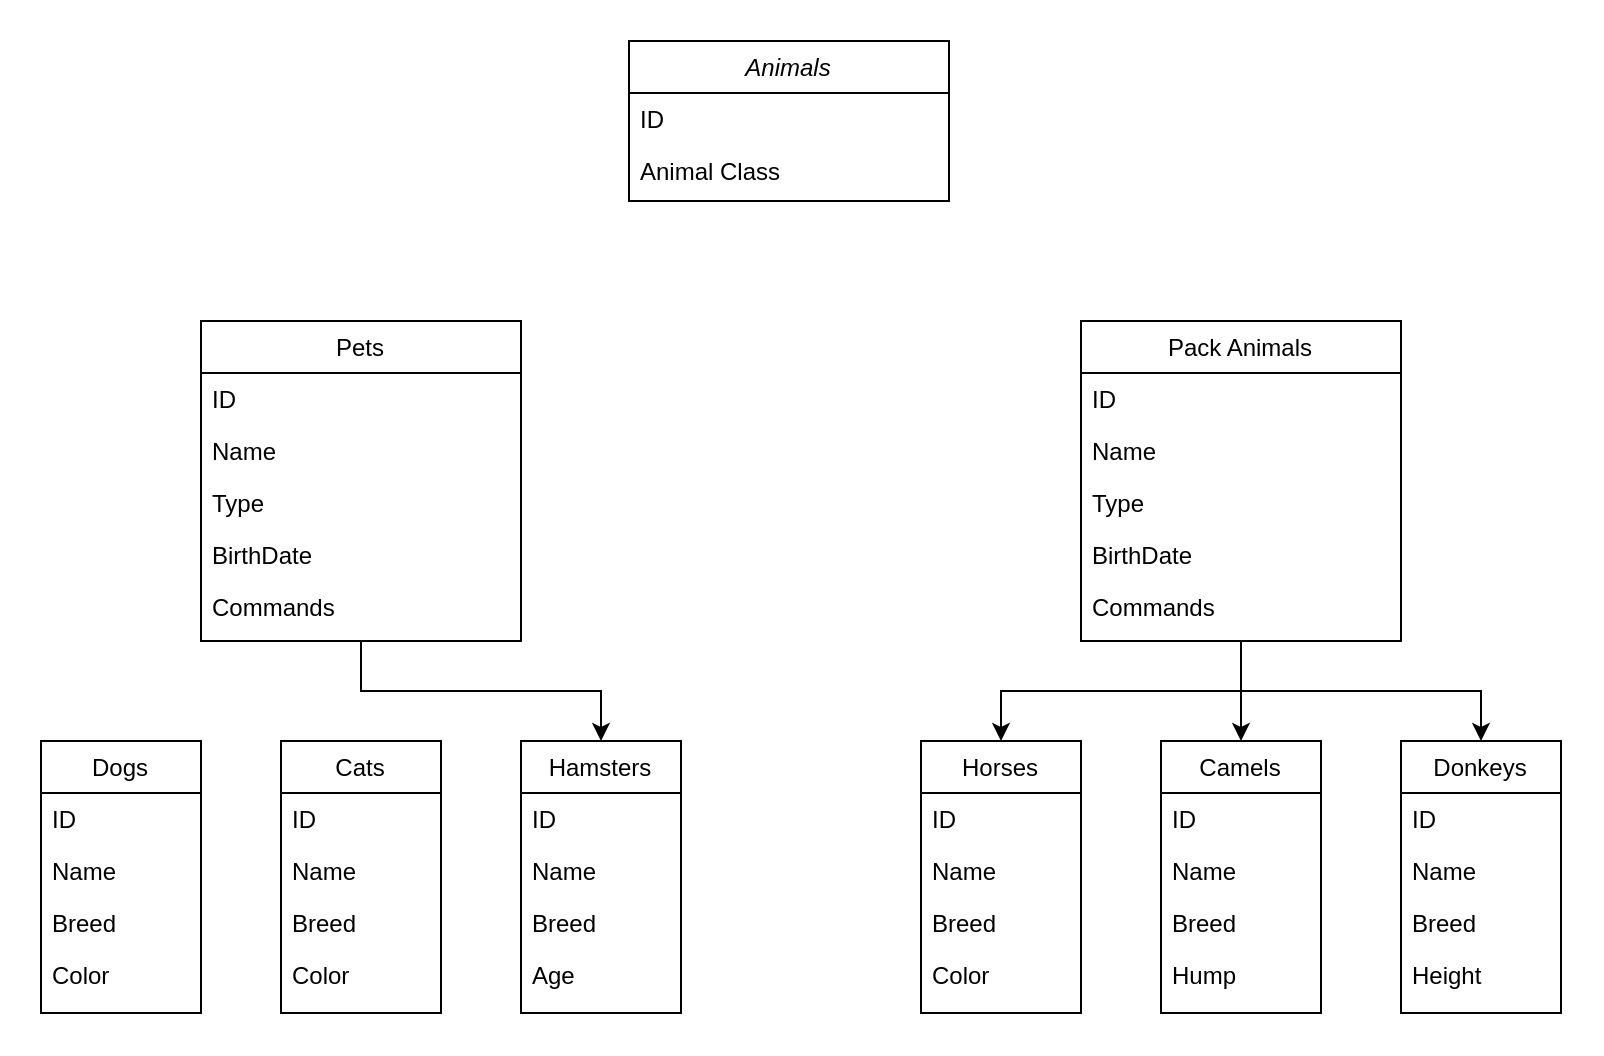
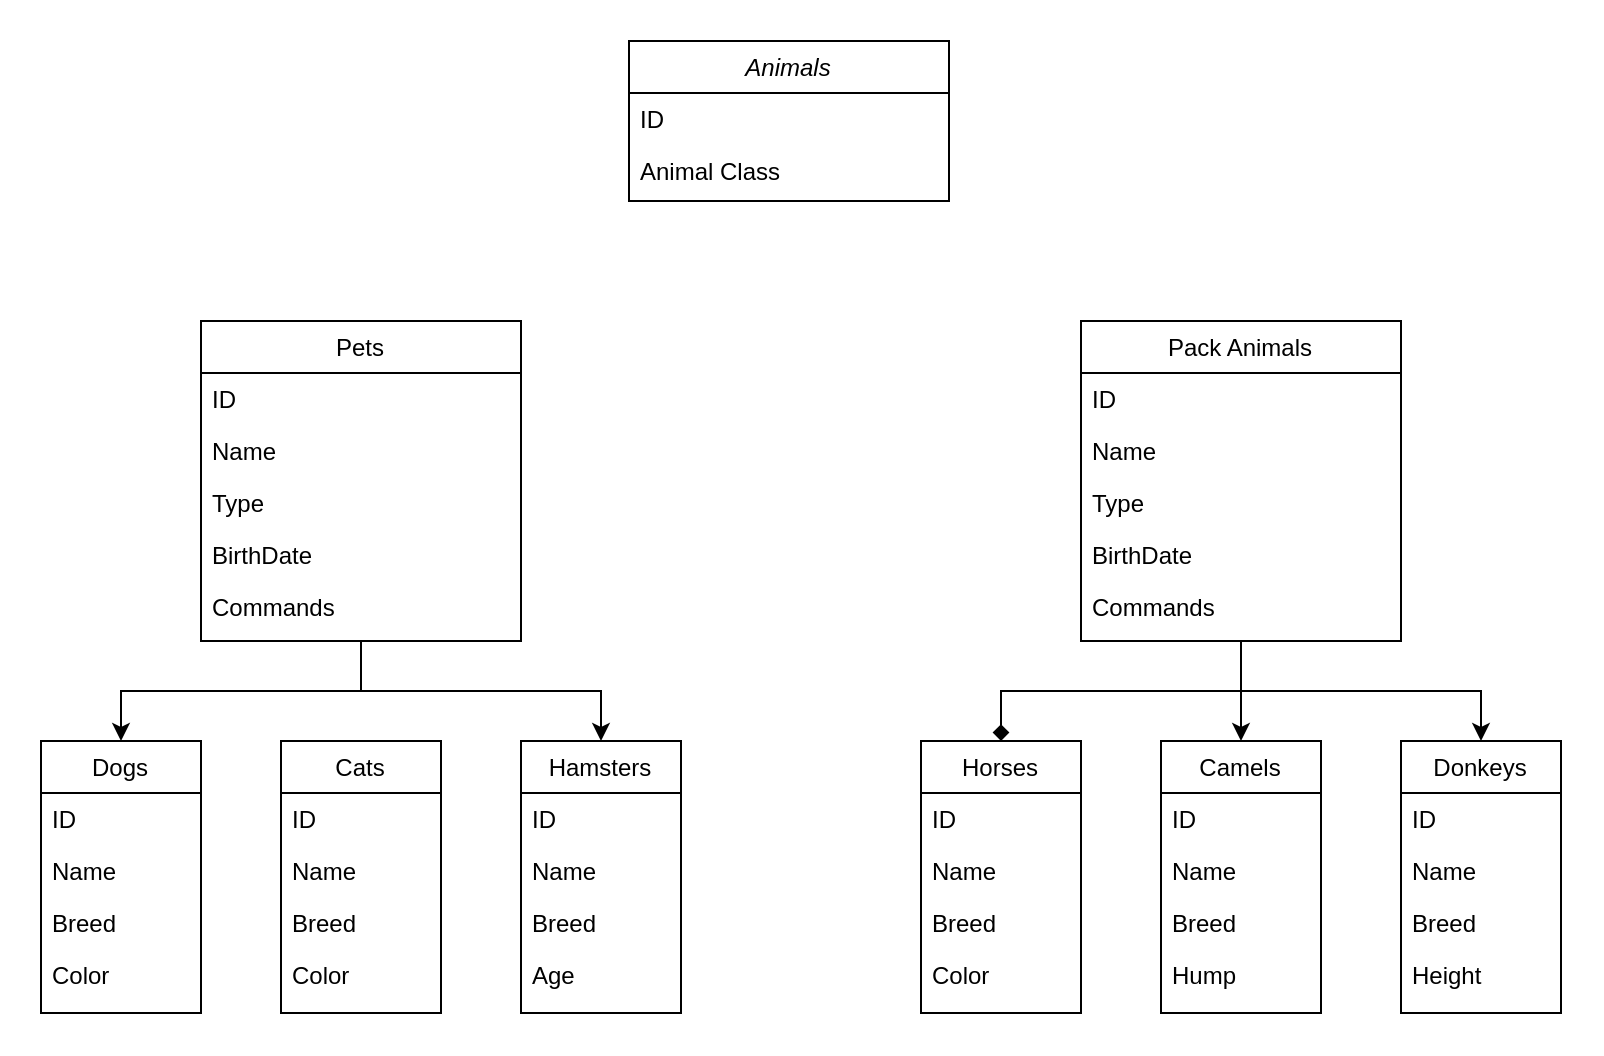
edge "Pets" -> "Dogs": added
edge "Pack Animals" -> "Horses": arrowhead classic -> diamond
